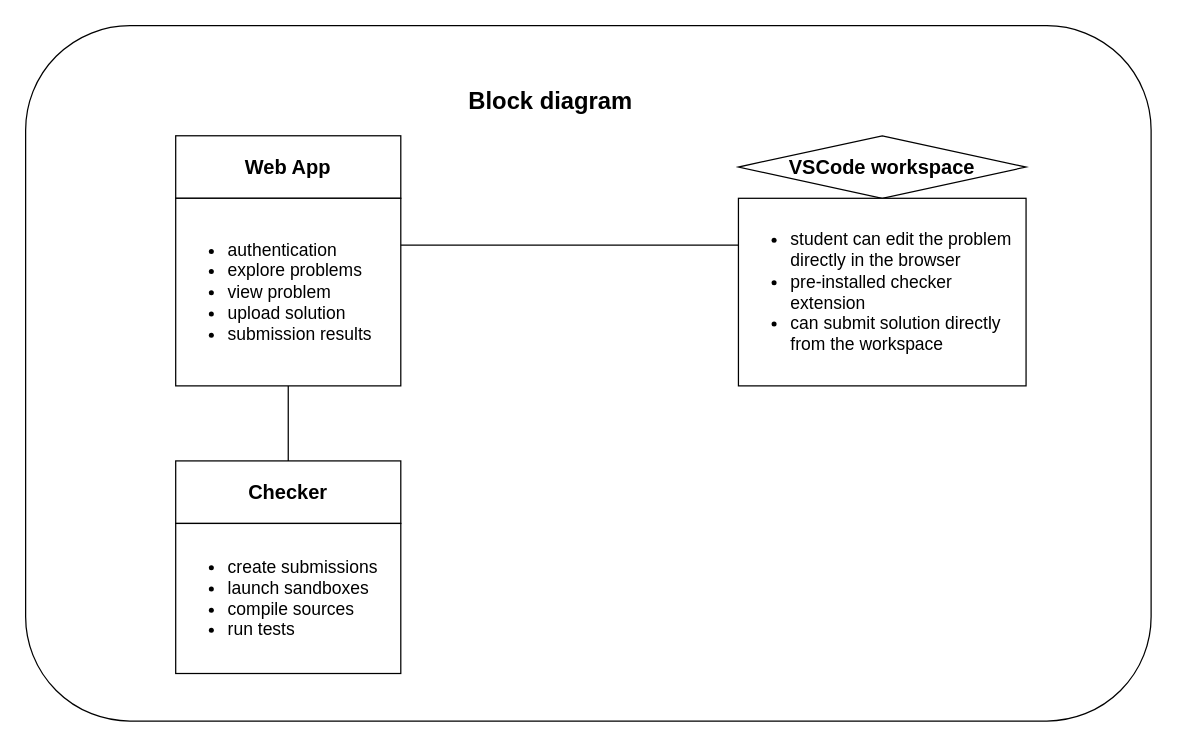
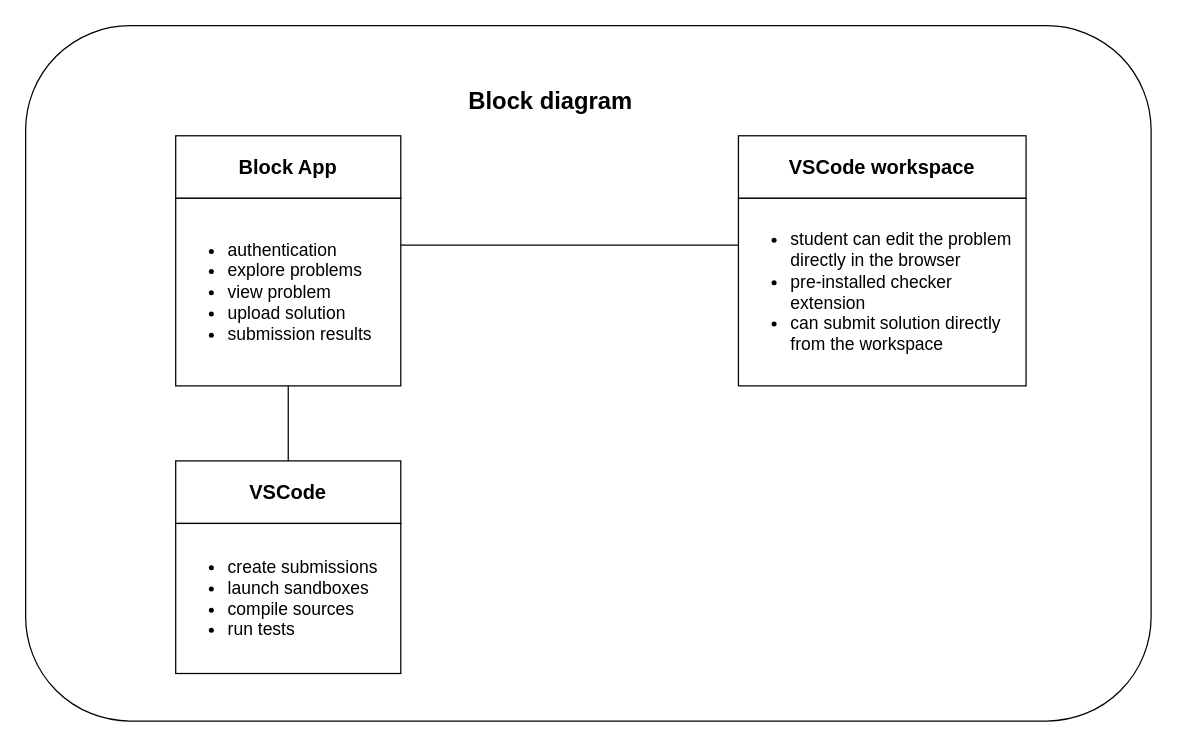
node "Web App": label "Web App" -> "Block App"
node "VSCode workspace": shape diamond -> rectangle
node "Checker": label "Checker" -> "VSCode"
